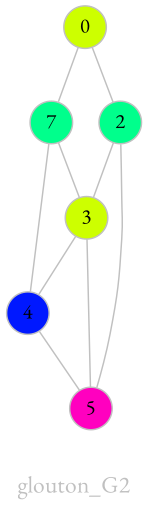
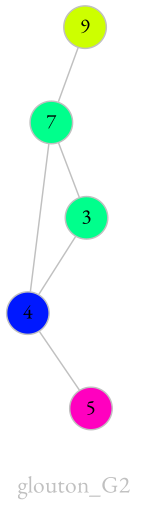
node "0": label "0" -> "9"
node "2": removed
node "3": fillcolor #cdff00 -> #00ff8c
edge "3" -- "5": removed
